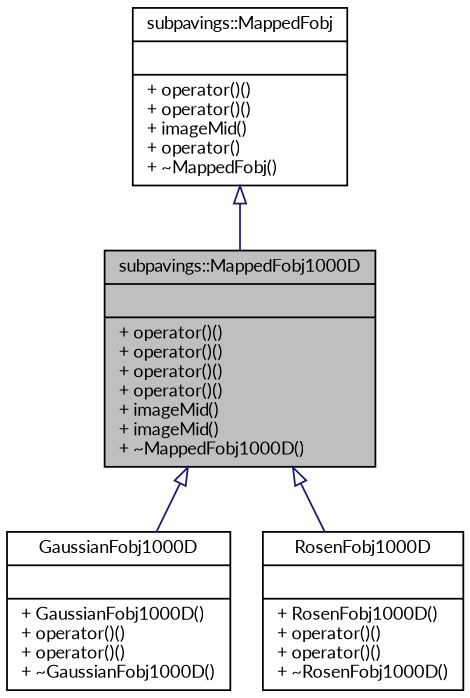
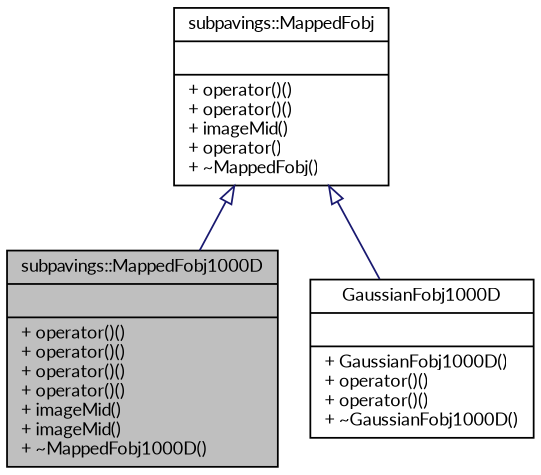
edge "GaussianFobj1000D" -> "subpavings::MappedFobj1000D": now "GaussianFobj1000D" -> "subpavings::MappedFobj"
node "RosenFobj1000D": removed
